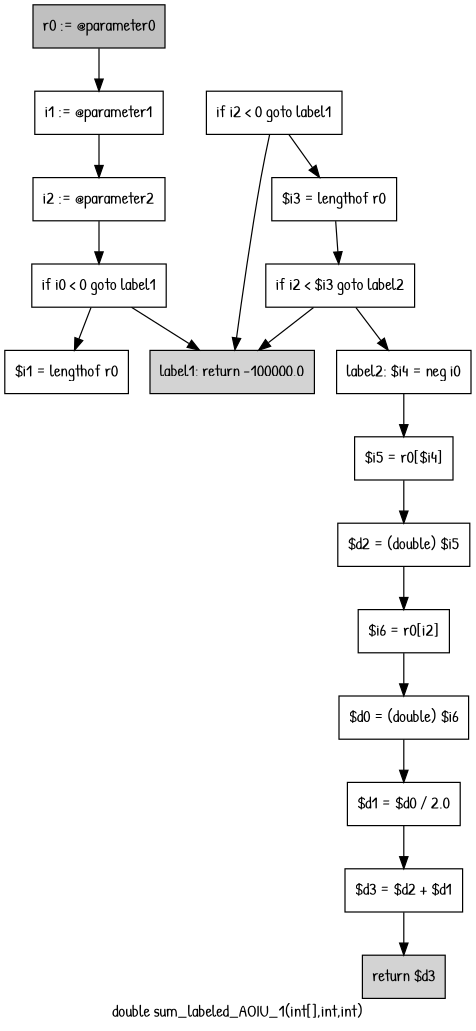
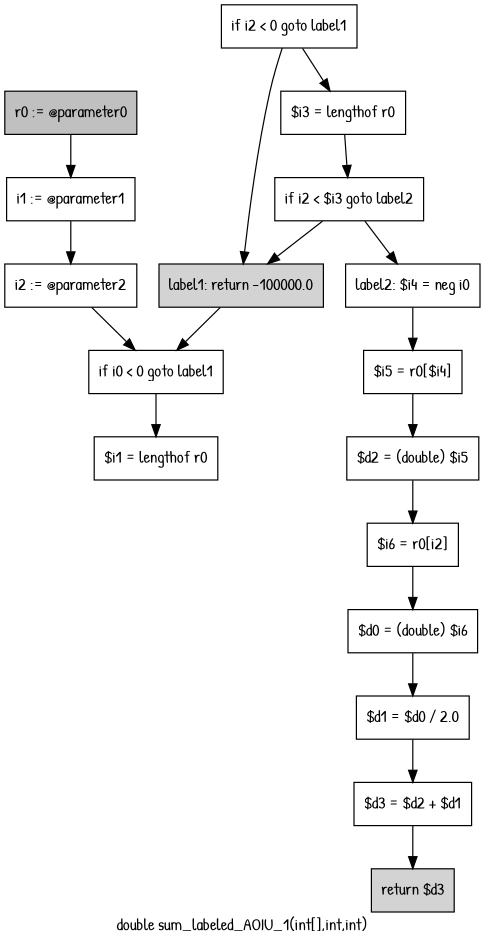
edge "if i0 < 0 goto label1" -> "label1: return -100000.0": reversed
